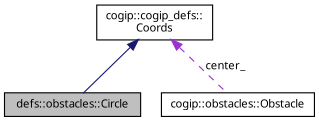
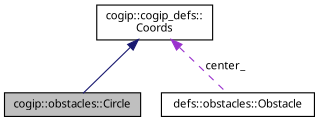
node "defs::obstacles::Circle": label "defs::obstacles::Circle" -> "cogip::obstacles::Circle"
node "cogip::obstacles::Obstacle": label "cogip::obstacles::Obstacle" -> "defs::obstacles::Obstacle"
